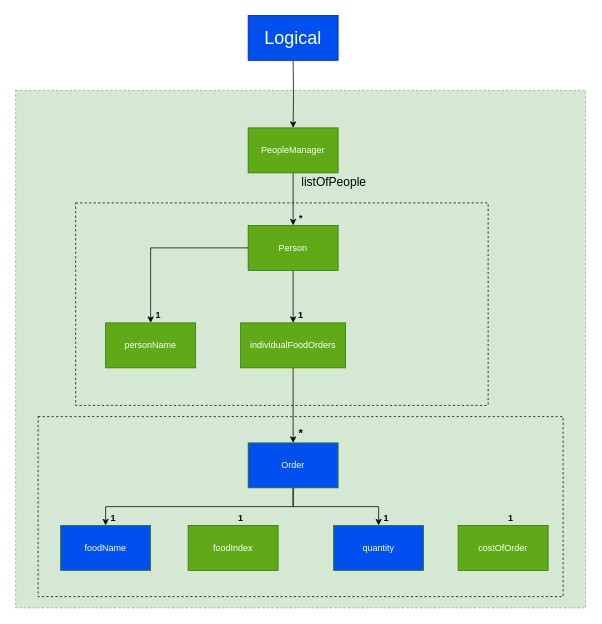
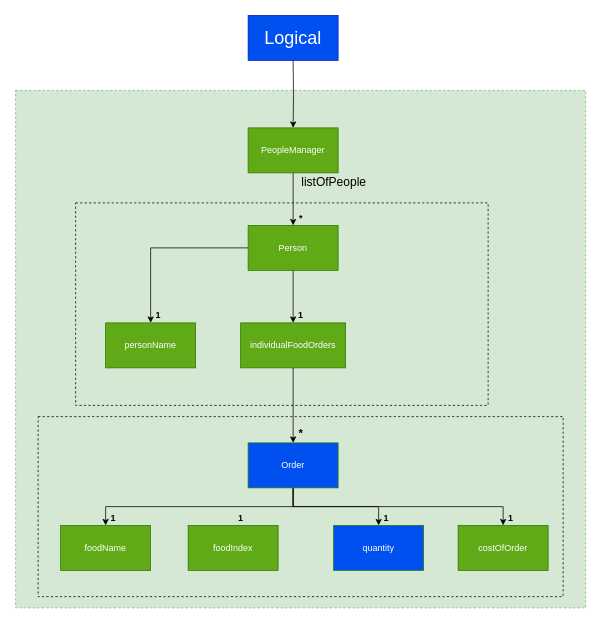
edge "Order" -> "costOfOrder": added
node "foodName": fillcolor #0050ef -> #60a917
